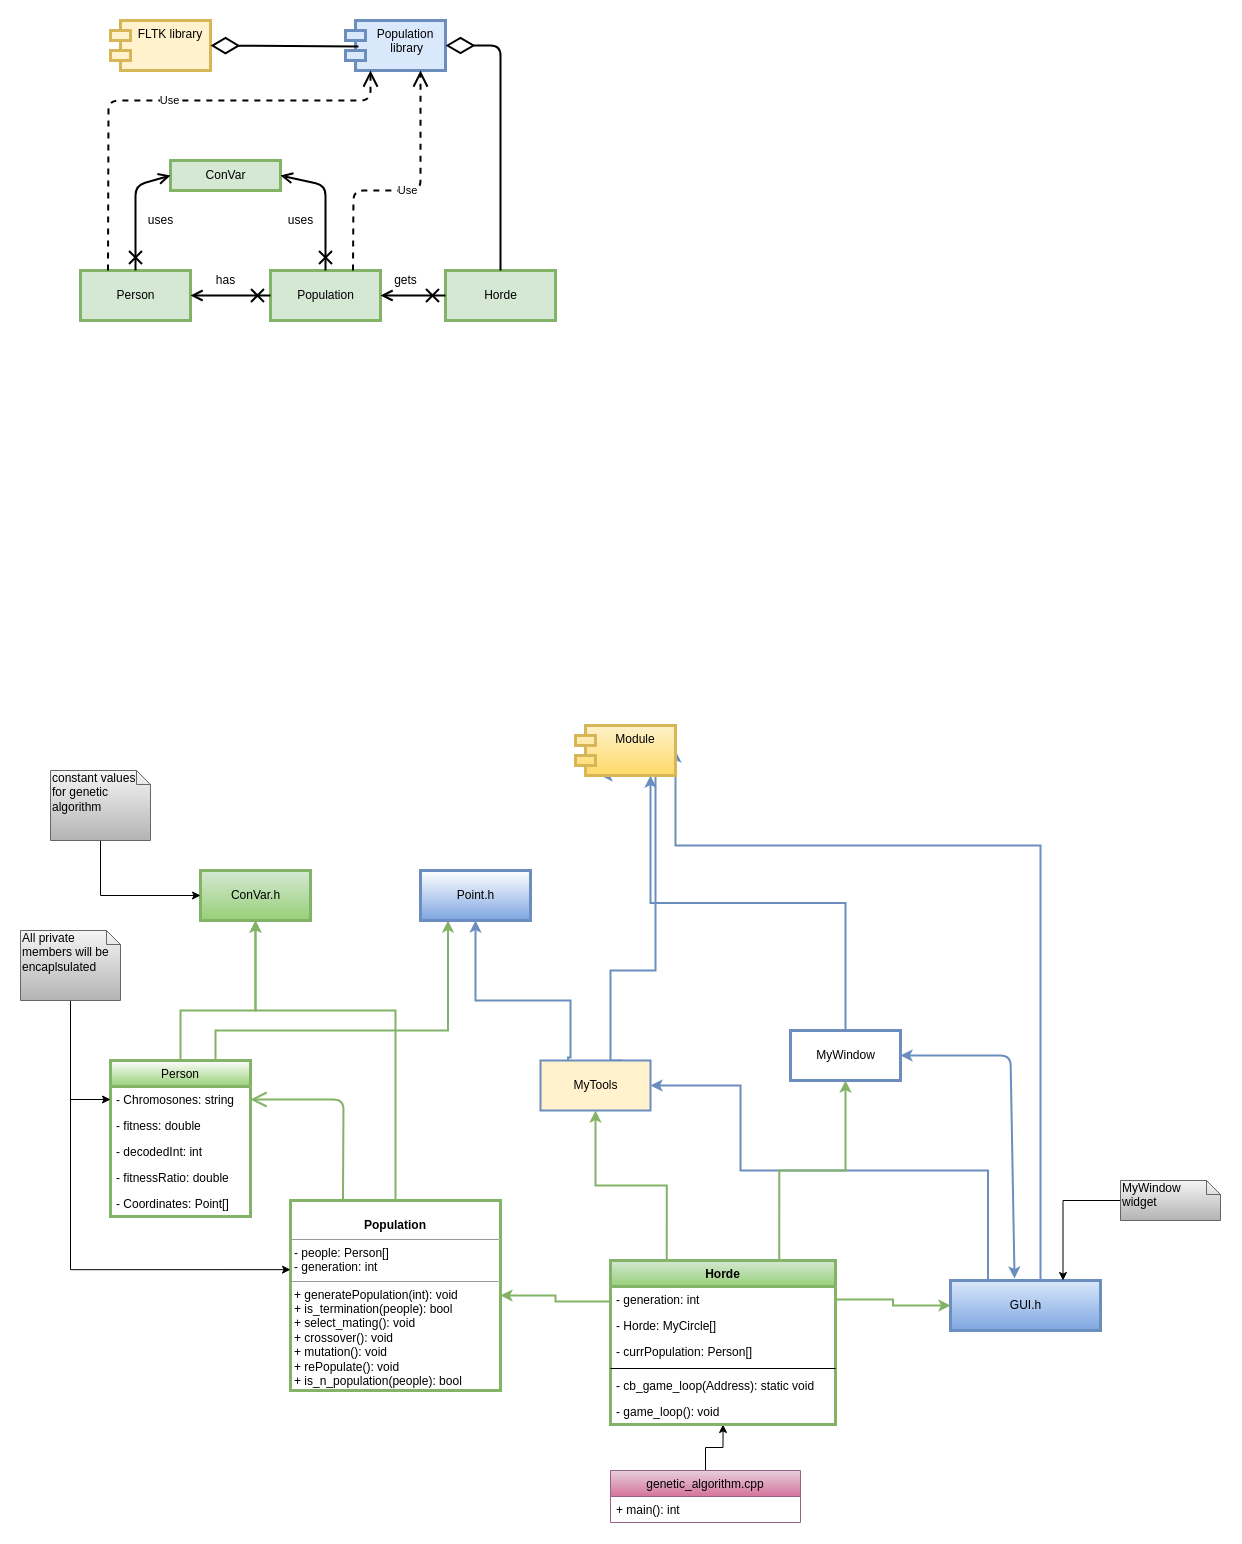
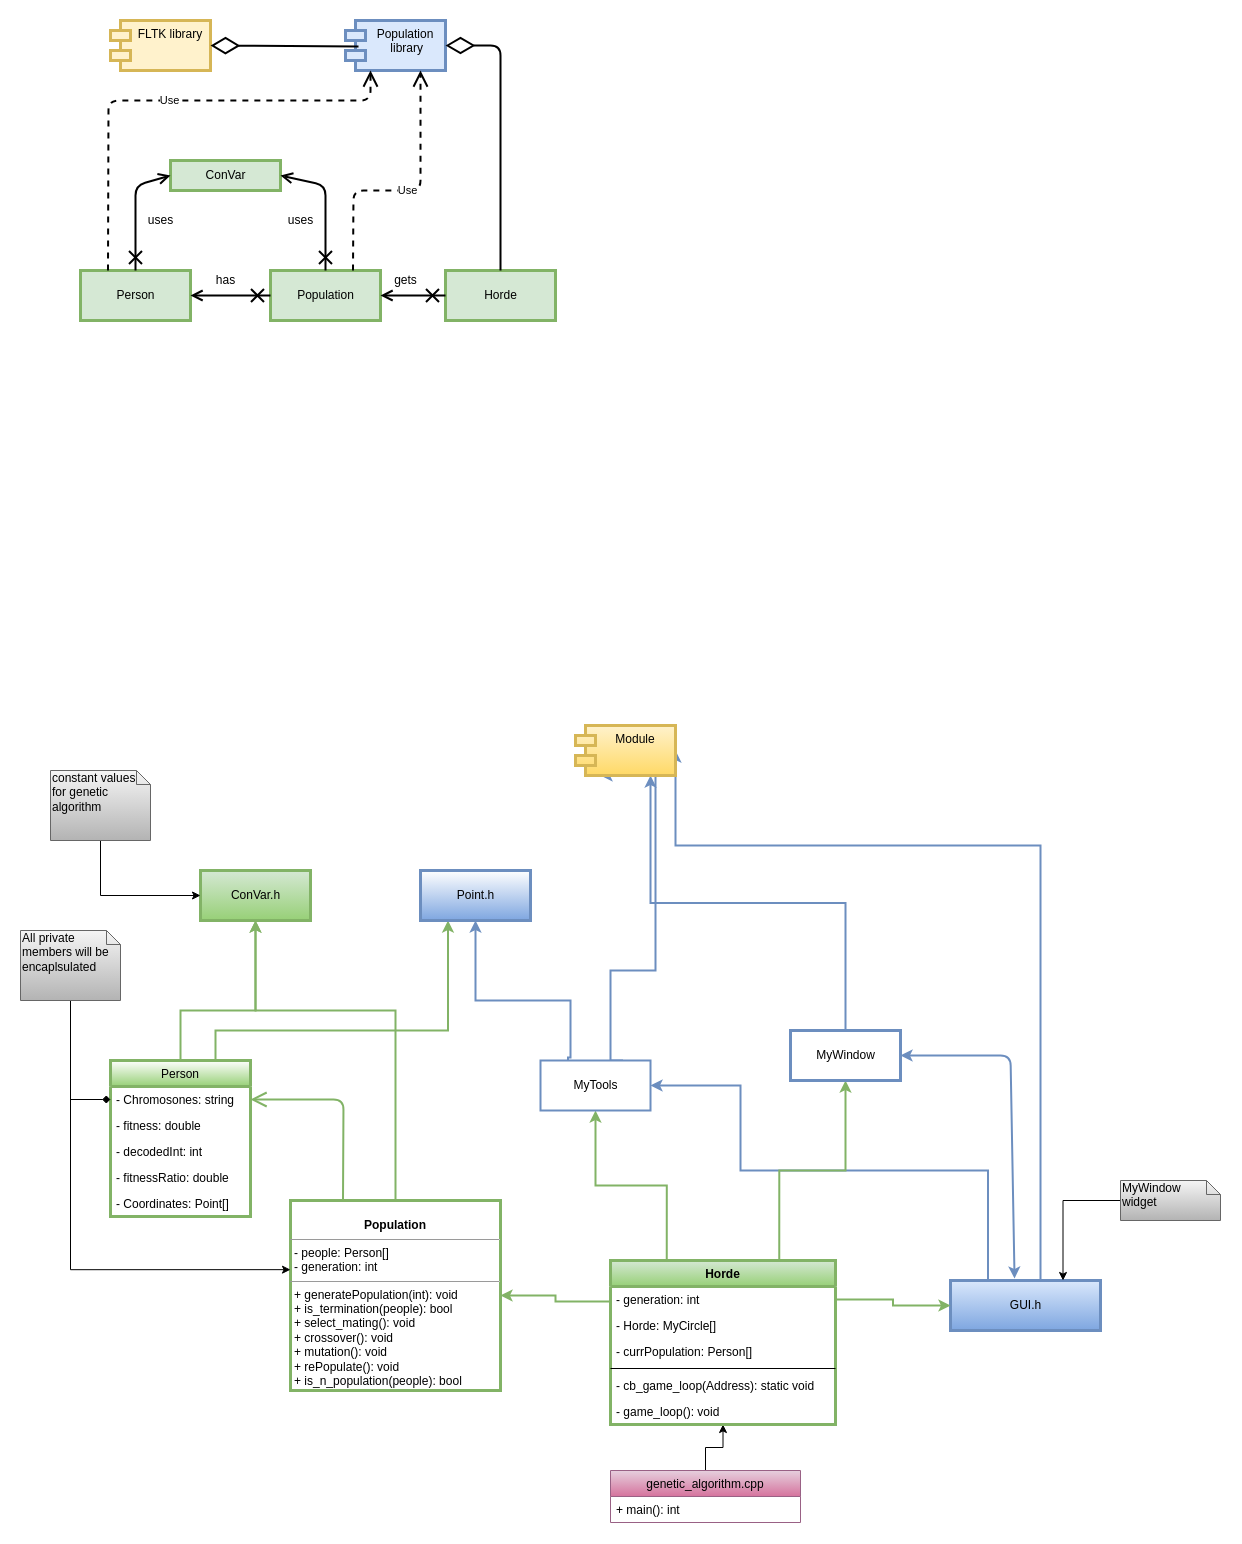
node "MyTools": fillcolor #fff2cc -> #ffffff
edge "All private members will be encaplsulated" -> "- Chromosones: string": arrowhead classic -> diamond
